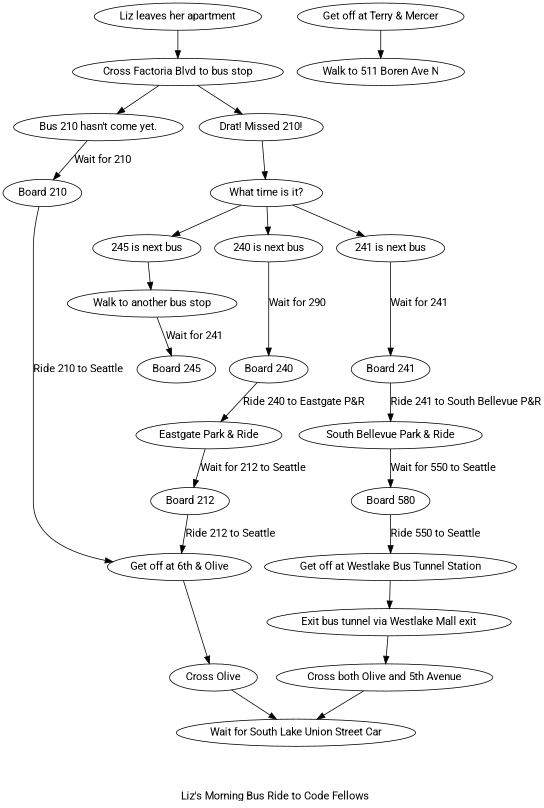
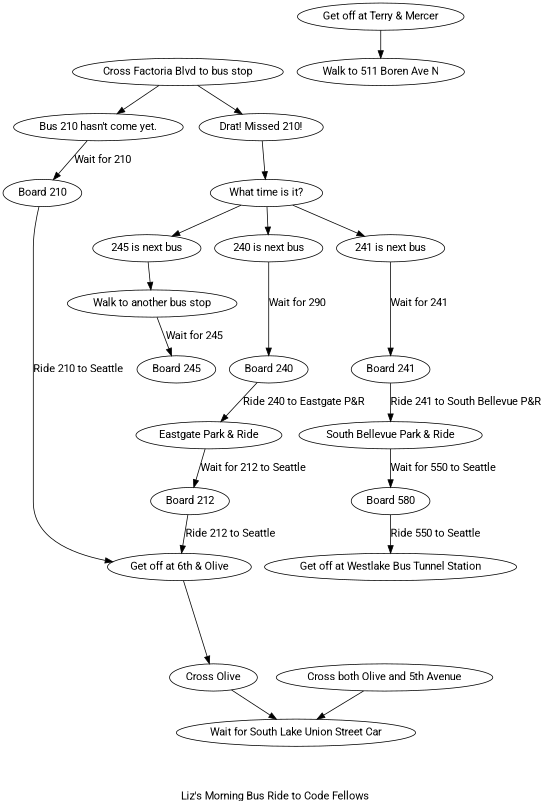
node "Liz leaves her apartment": removed
edge "Walk to another bus stop" -> "Board 245": label "Wait for 241" -> "Wait for 245"
node "Exit bus tunnel via Westlake Mall exit": removed
